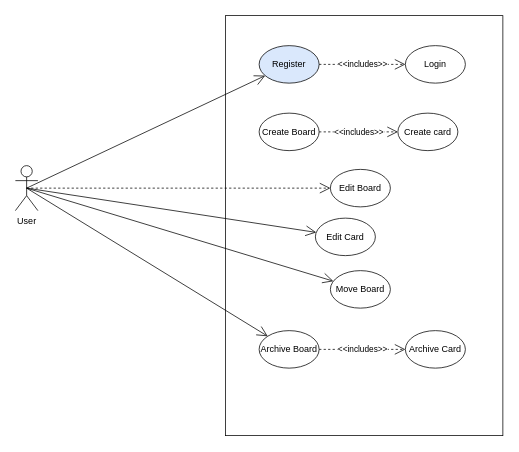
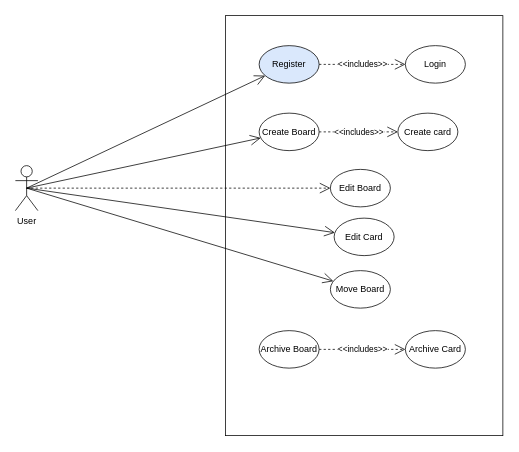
node "Edit Card": moved (345, 237) -> (364, 237)
edge "User" -> "Archive Board": now "User" -> "Create Board"
